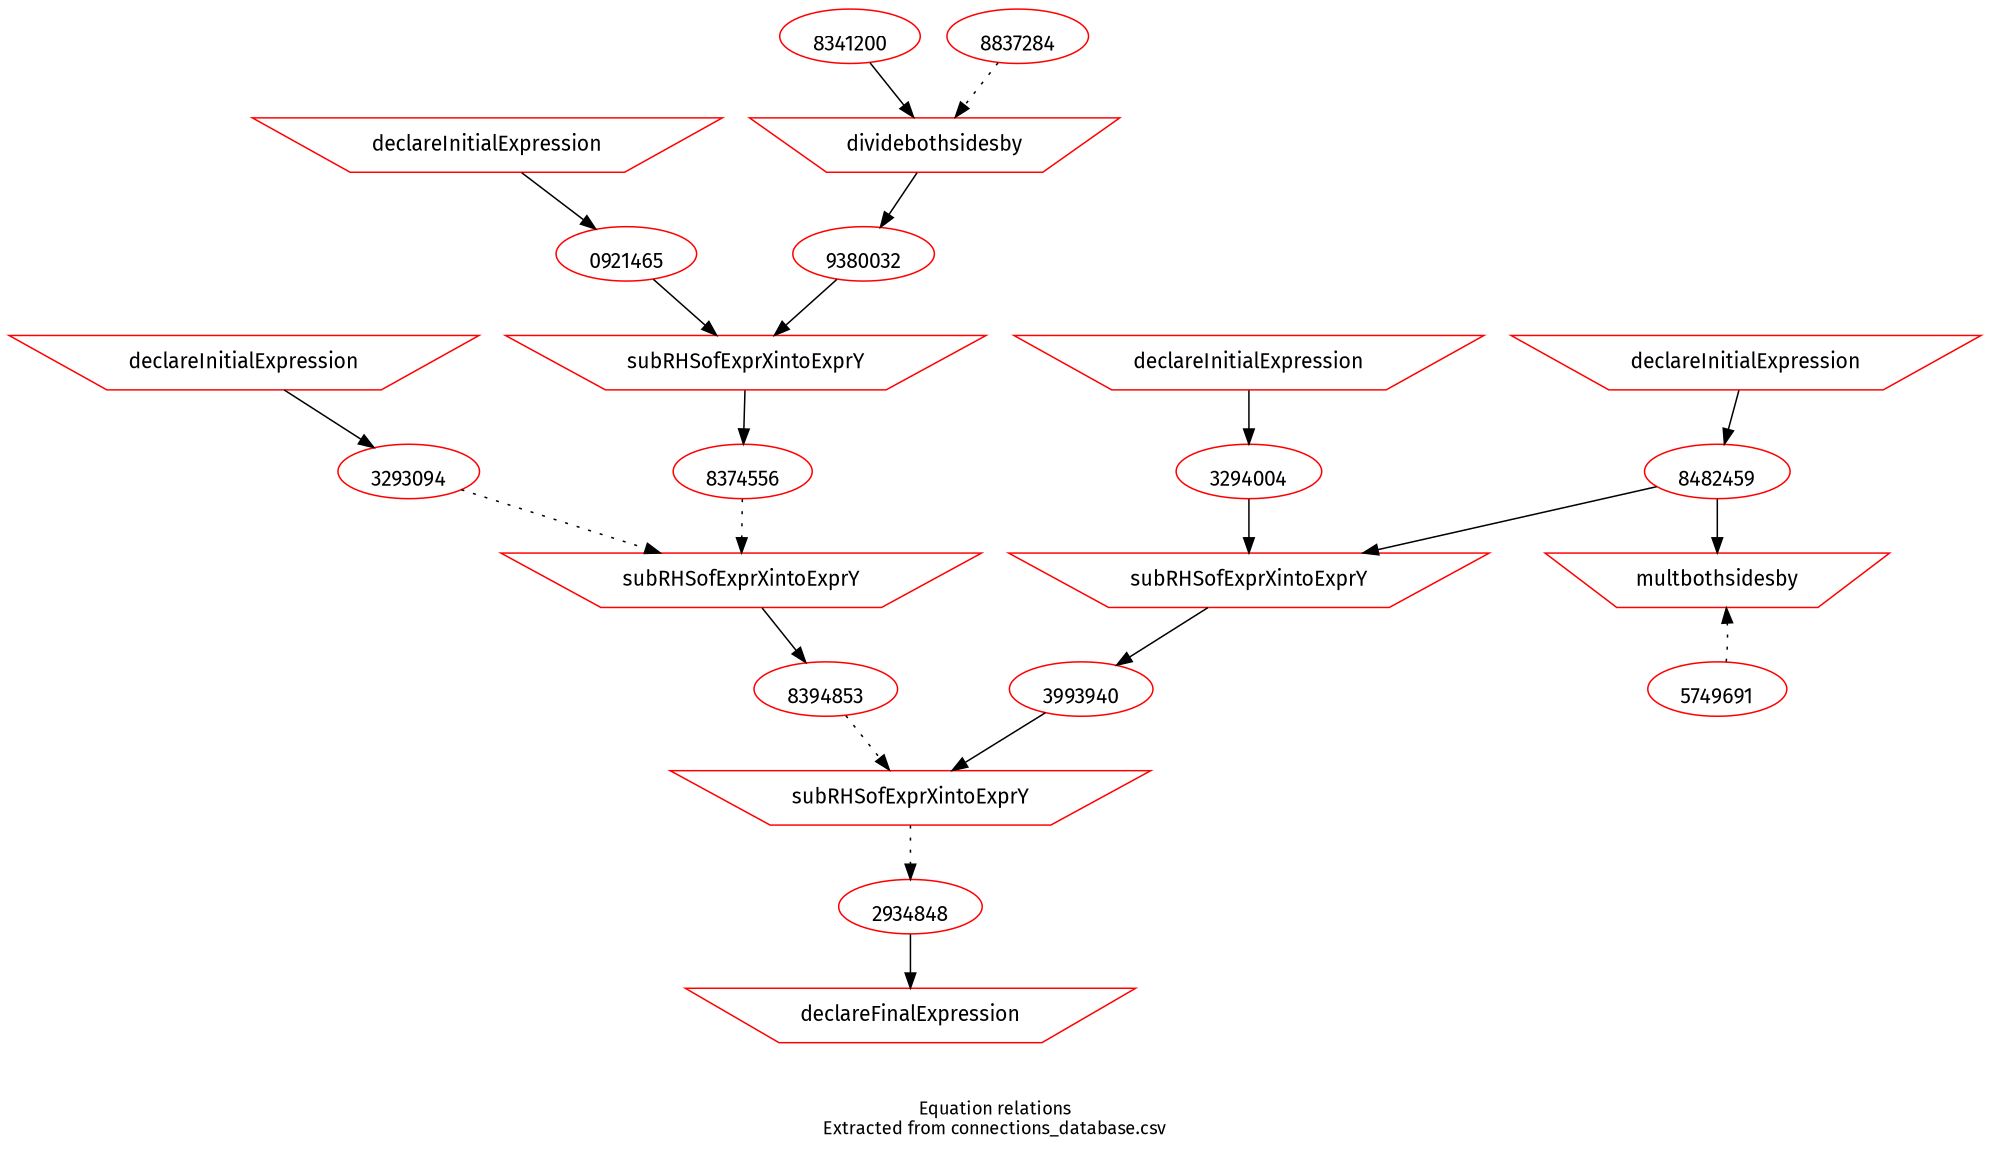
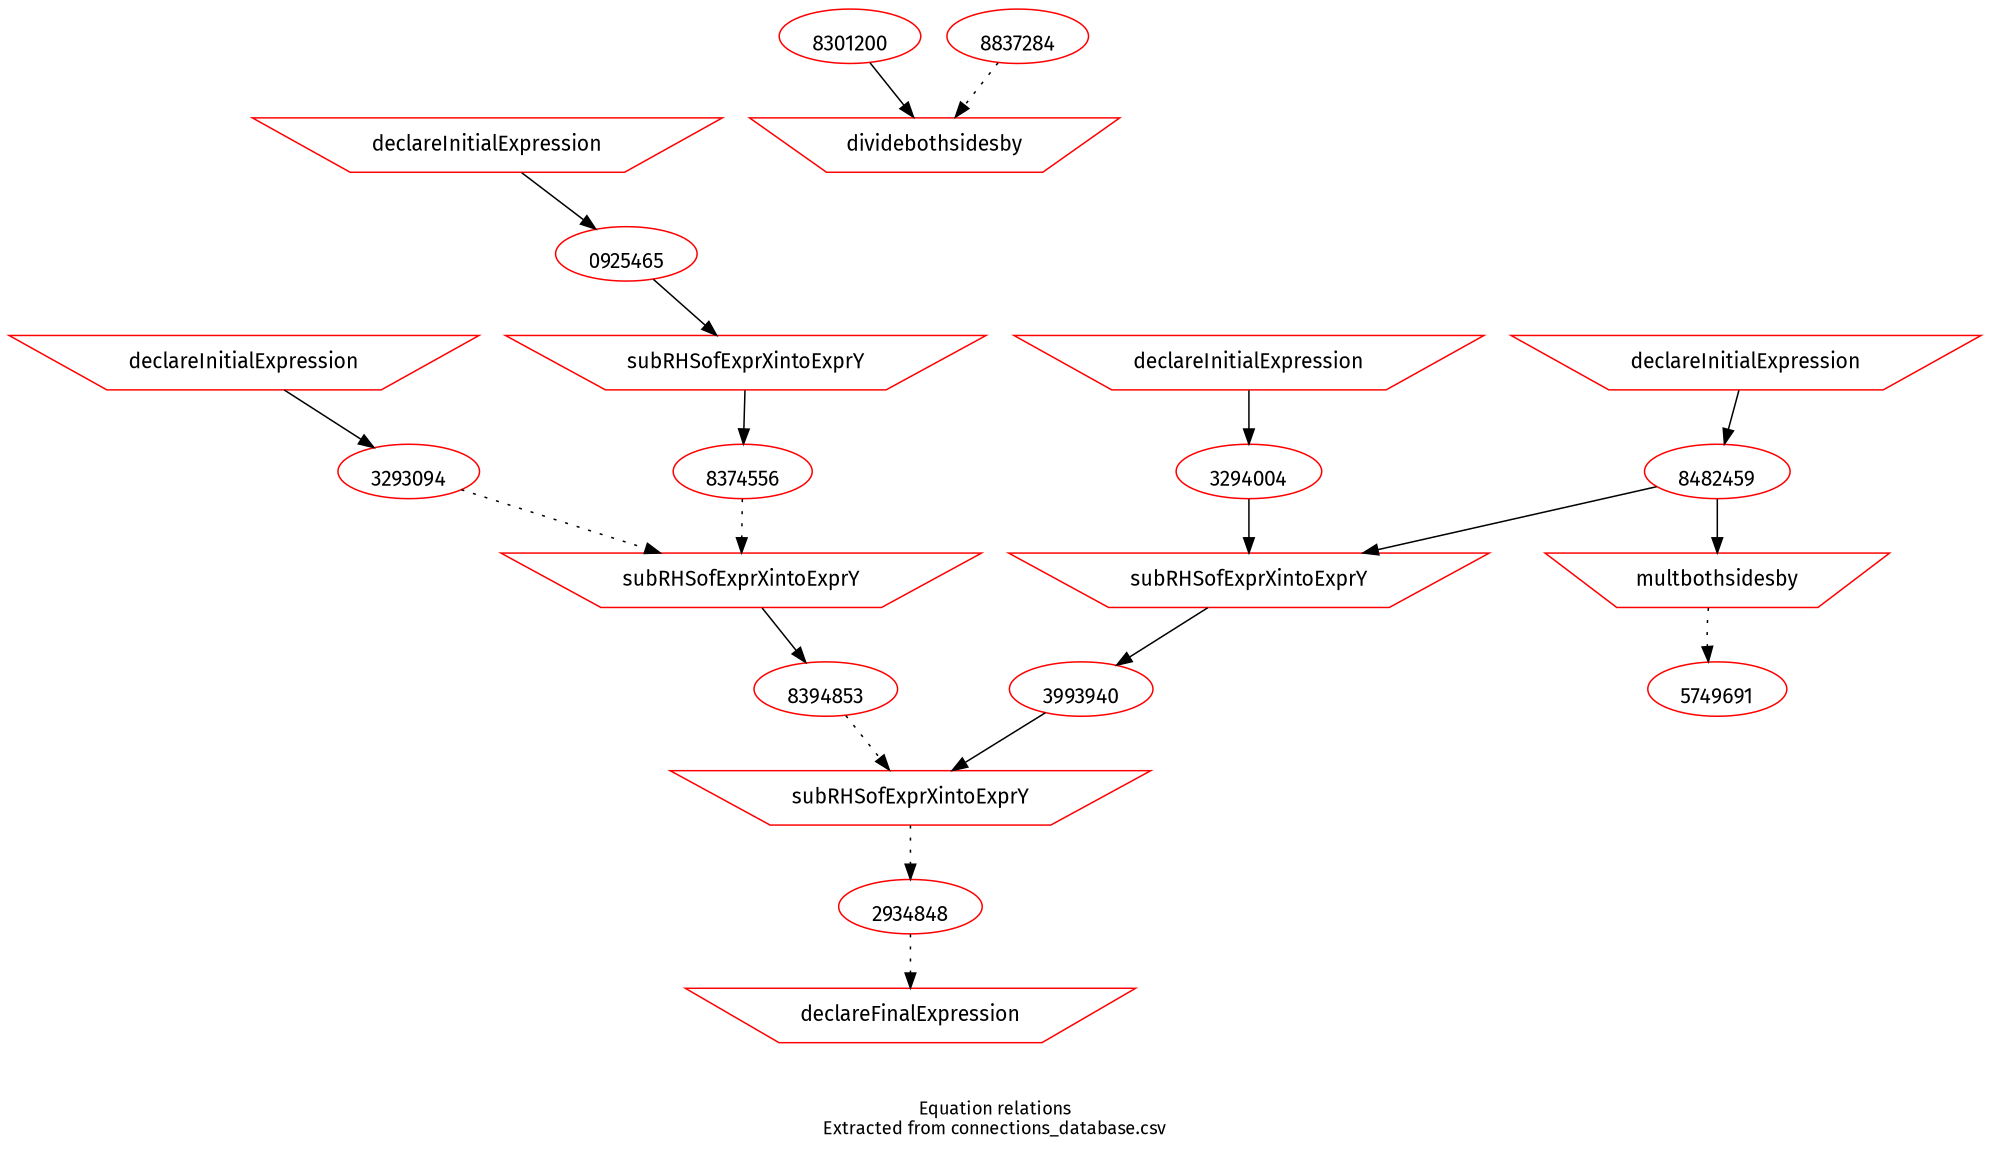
node "8341200": label "8341200" -> "8301200"
node "0921465": label "0921465" -> "0925465"
node "9380032": removed
edge "5749691" -> "multbothsidesby": reversed
edge "2934848" -> "declareFinalExpression": style solid -> dotted
